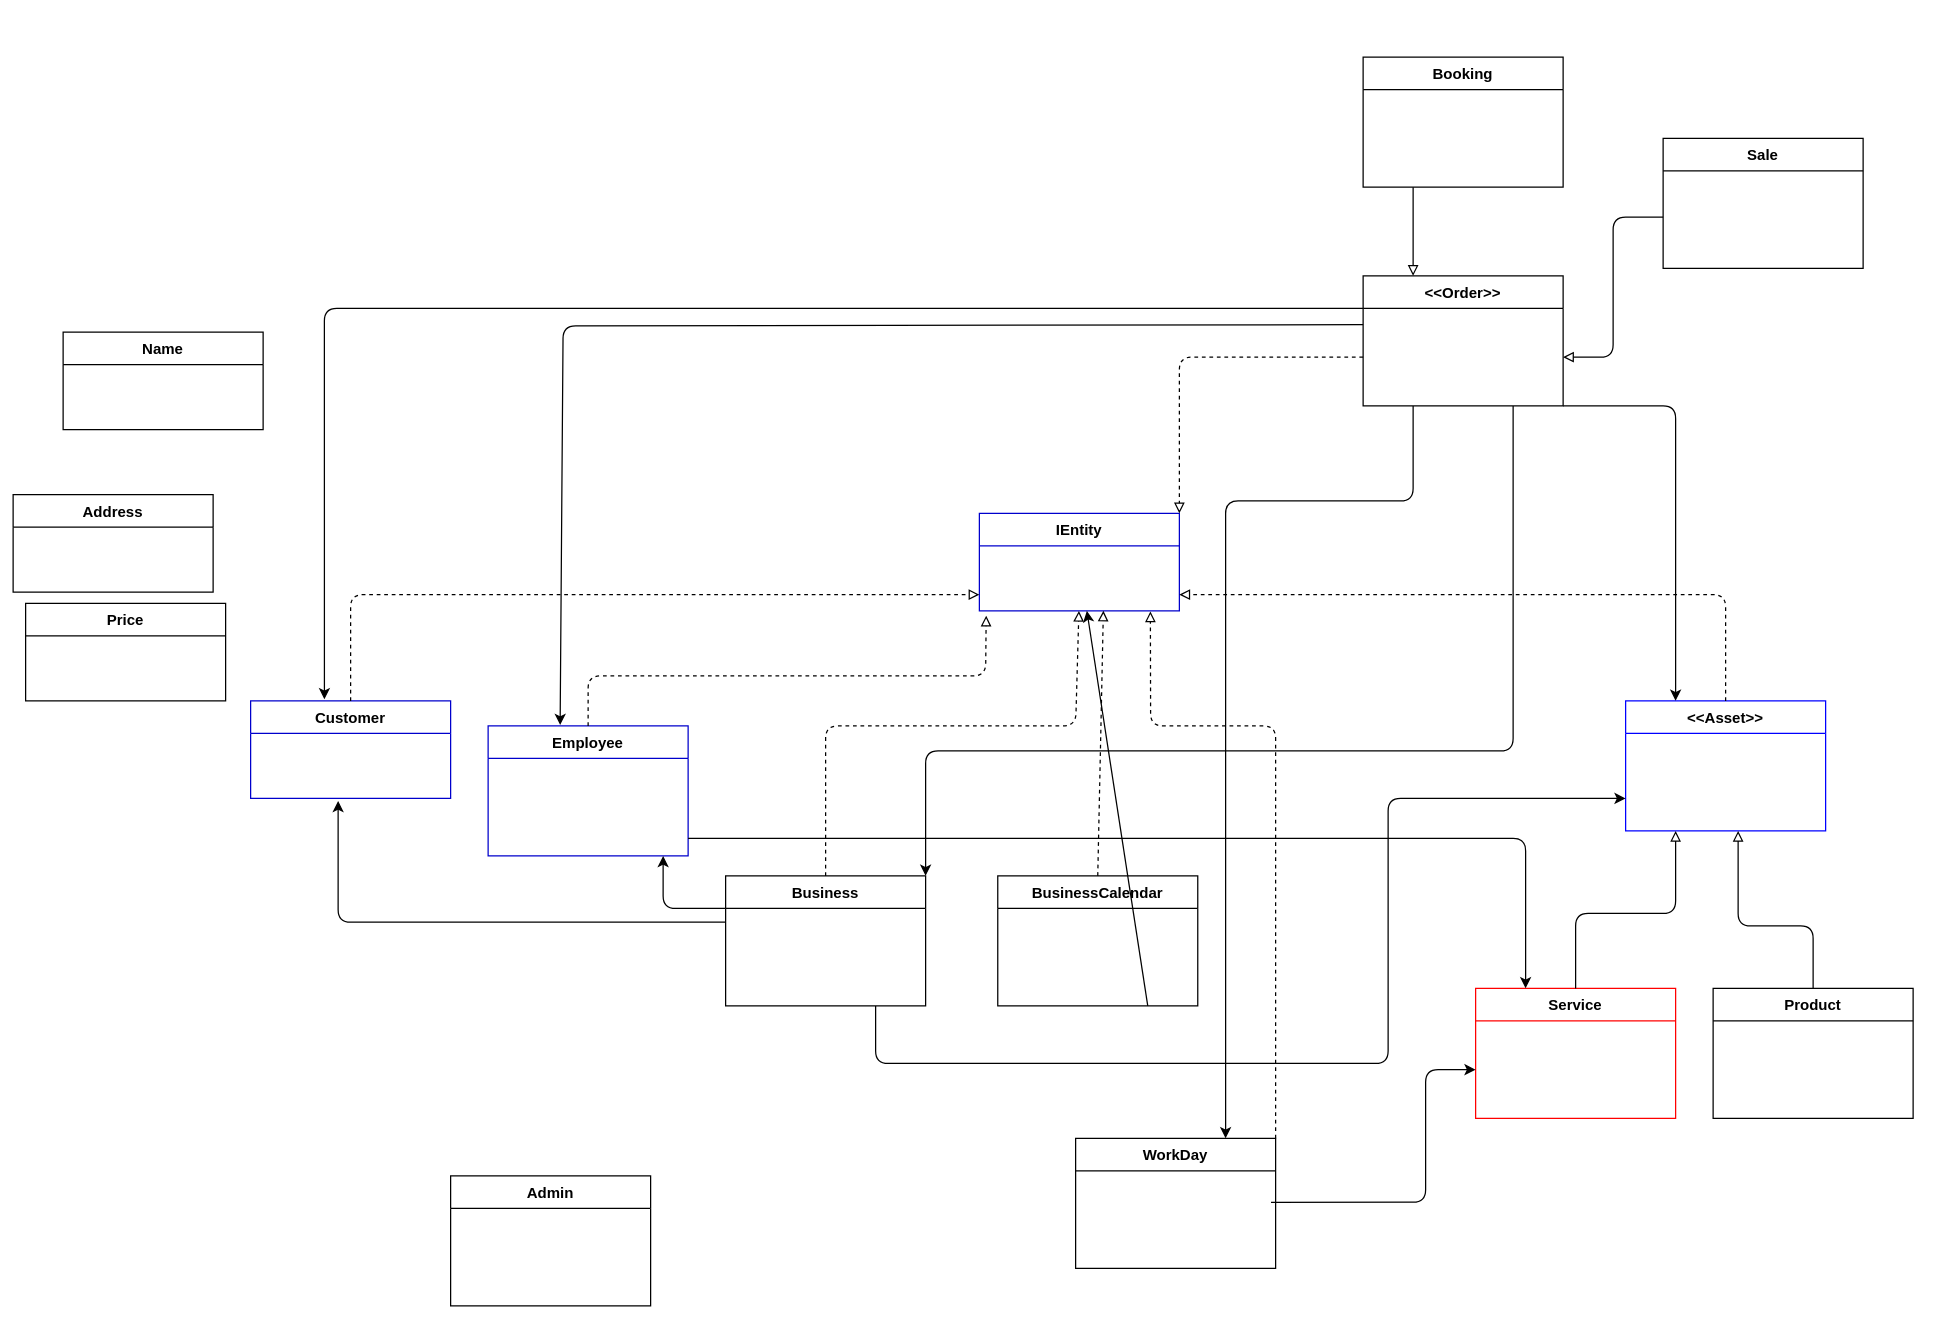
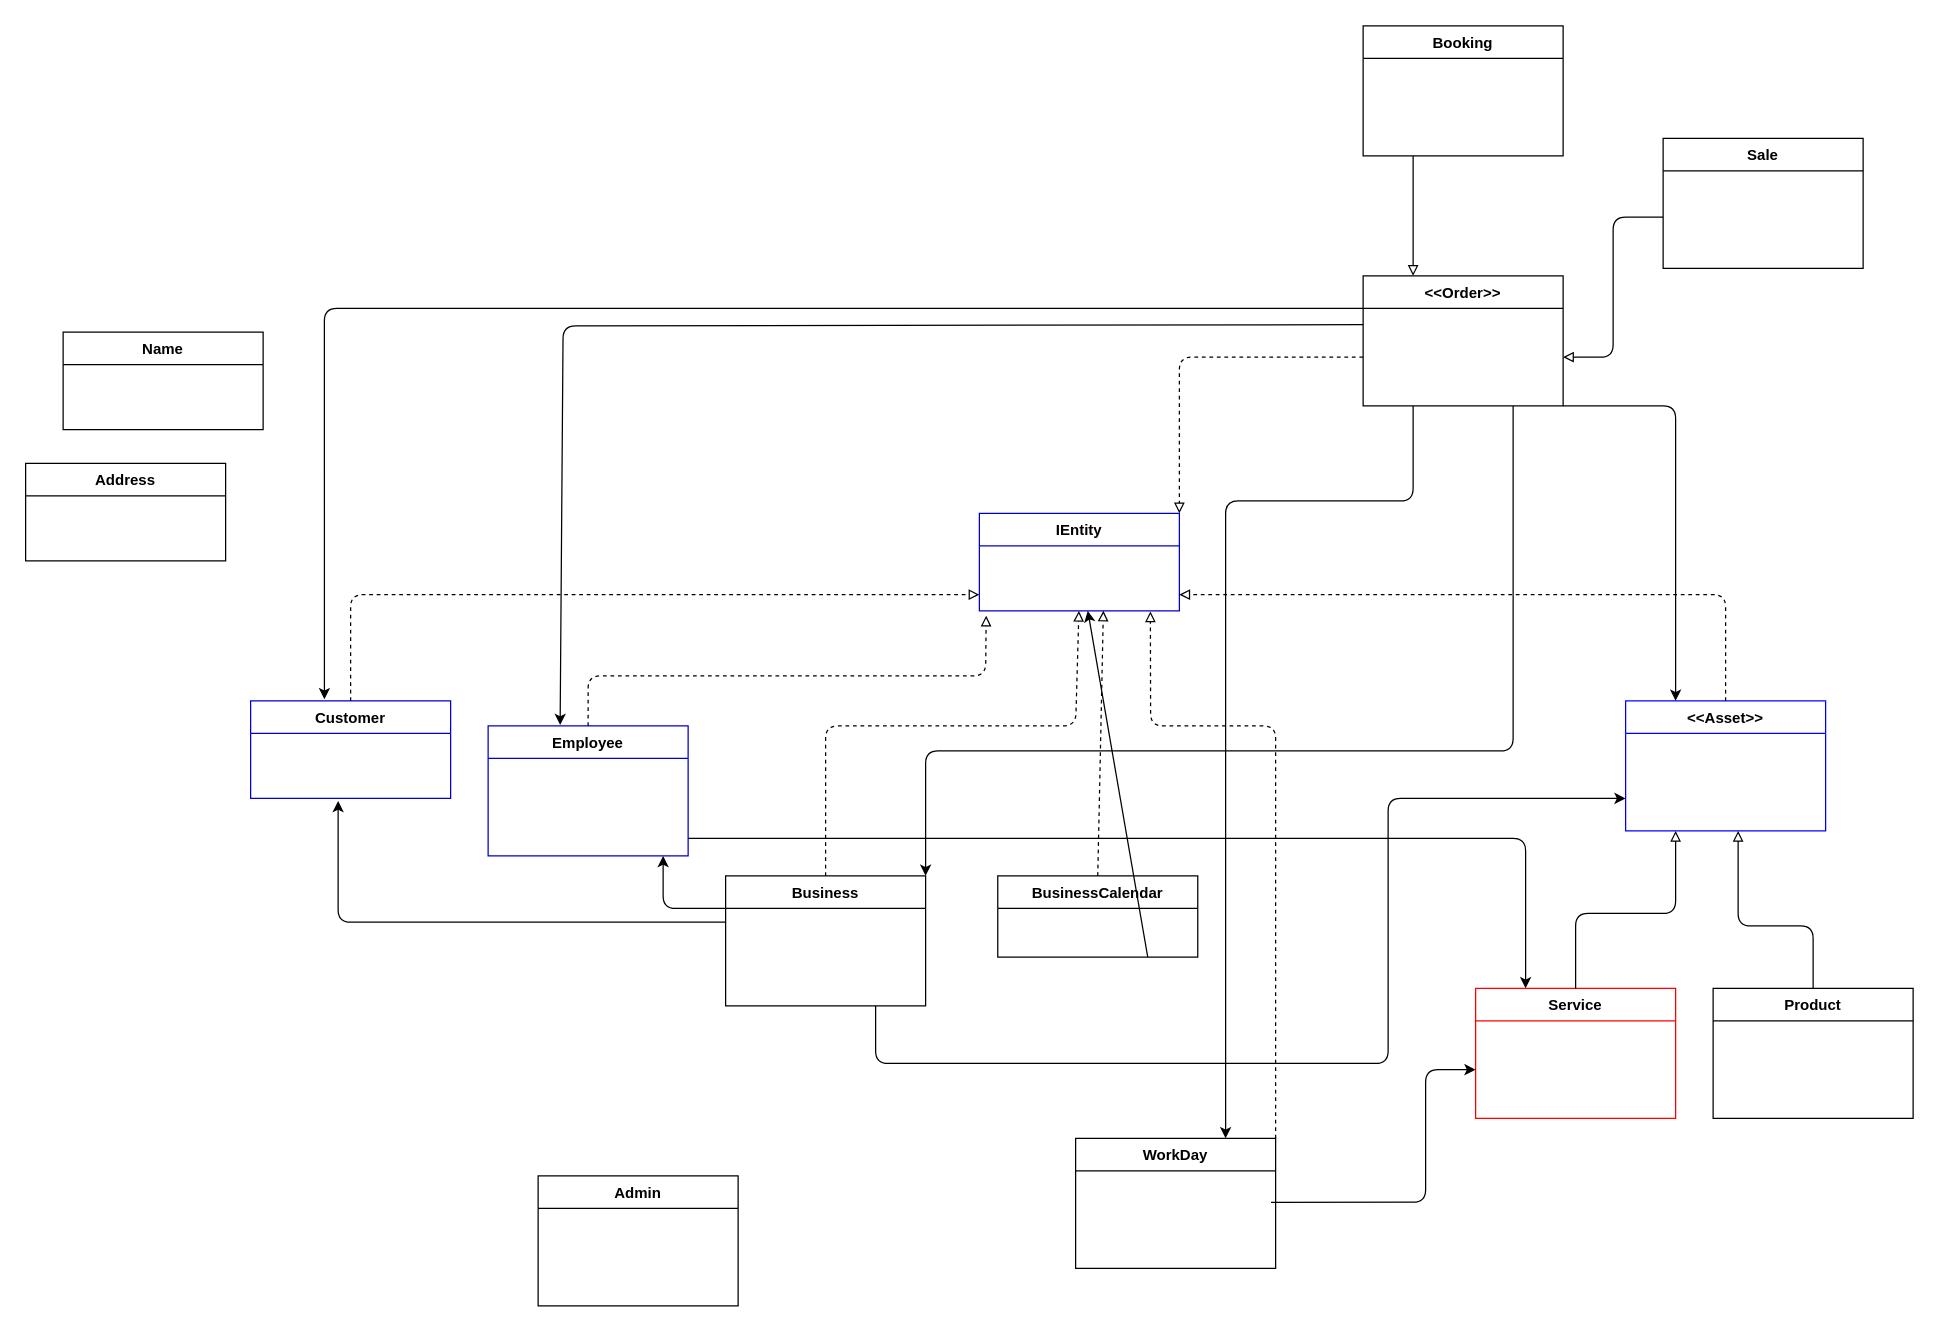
node "Booking": moved (1463, 122) -> (1463, 91)
node "Address": moved (113, 543) -> (126, 512)
node "Price": removed
node "BusinessCalendar": size 200x130 -> 200x81
node "Admin": moved (551, 1241) -> (638, 1241)
